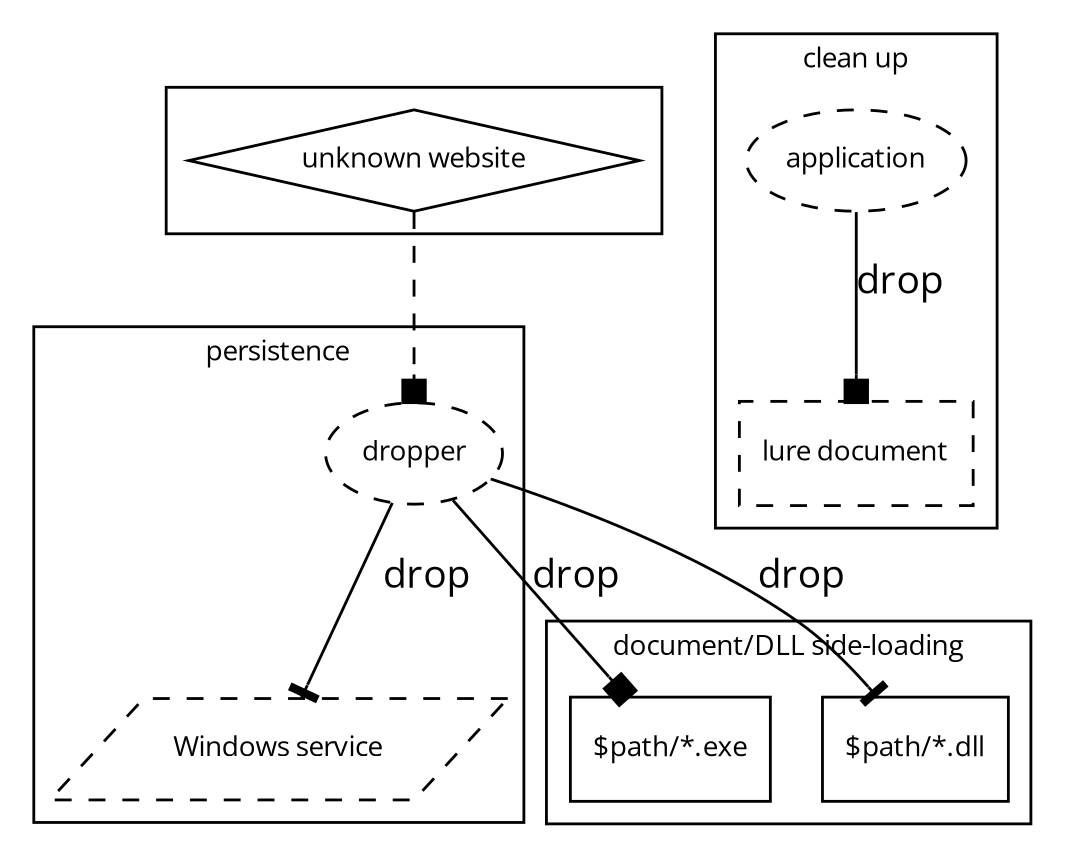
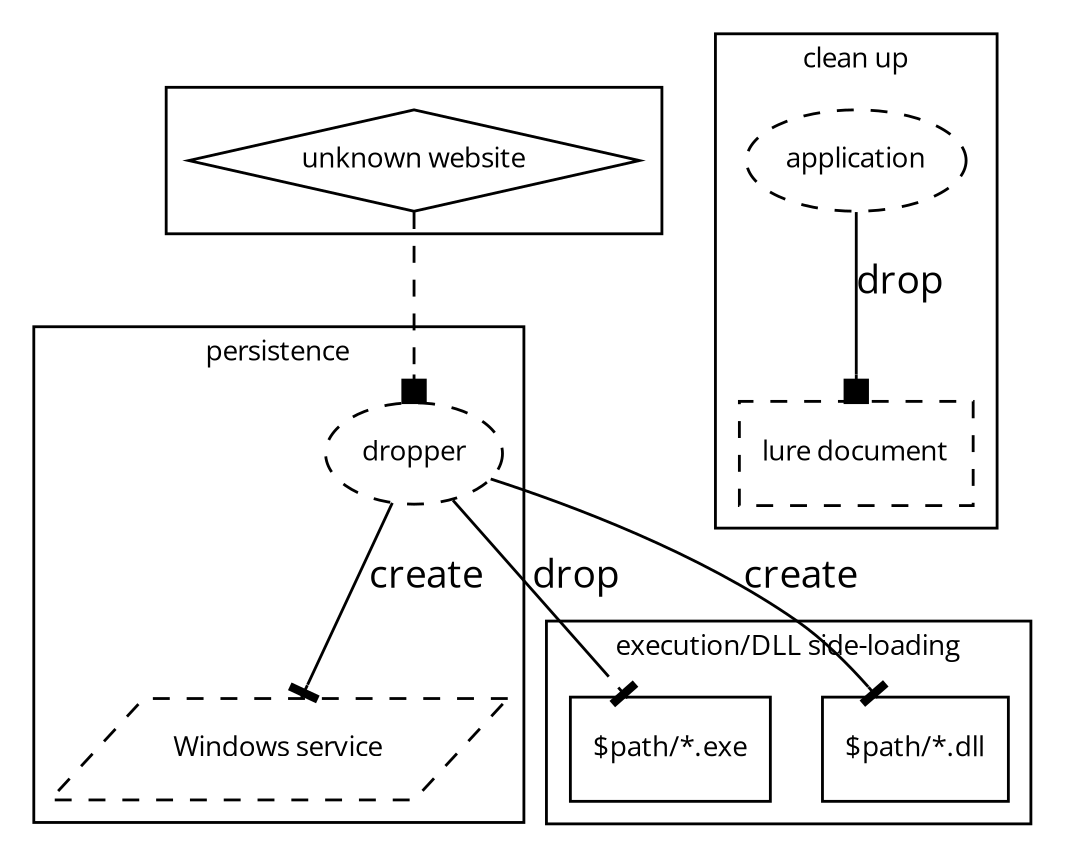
edge "dropper" -> "Windows service": label "drop" -> "create"
edge "dropper" -> "$path/*.dll": label "drop" -> "create"
edge "dropper" -> "$path/*.exe": arrowhead box -> tee
cluster "document/DLL side-loading": label "document/DLL side-loading" -> "execution/DLL side-loading"
